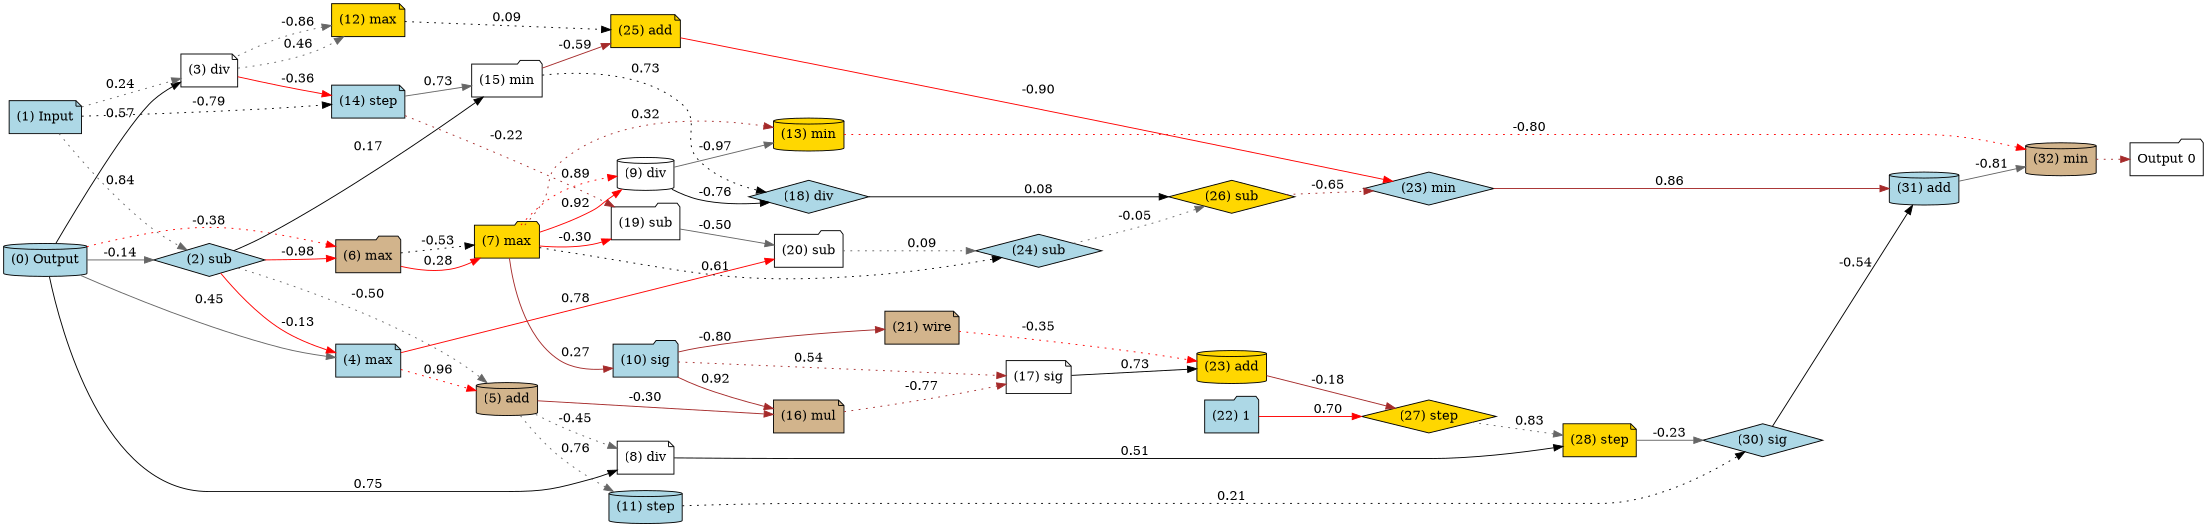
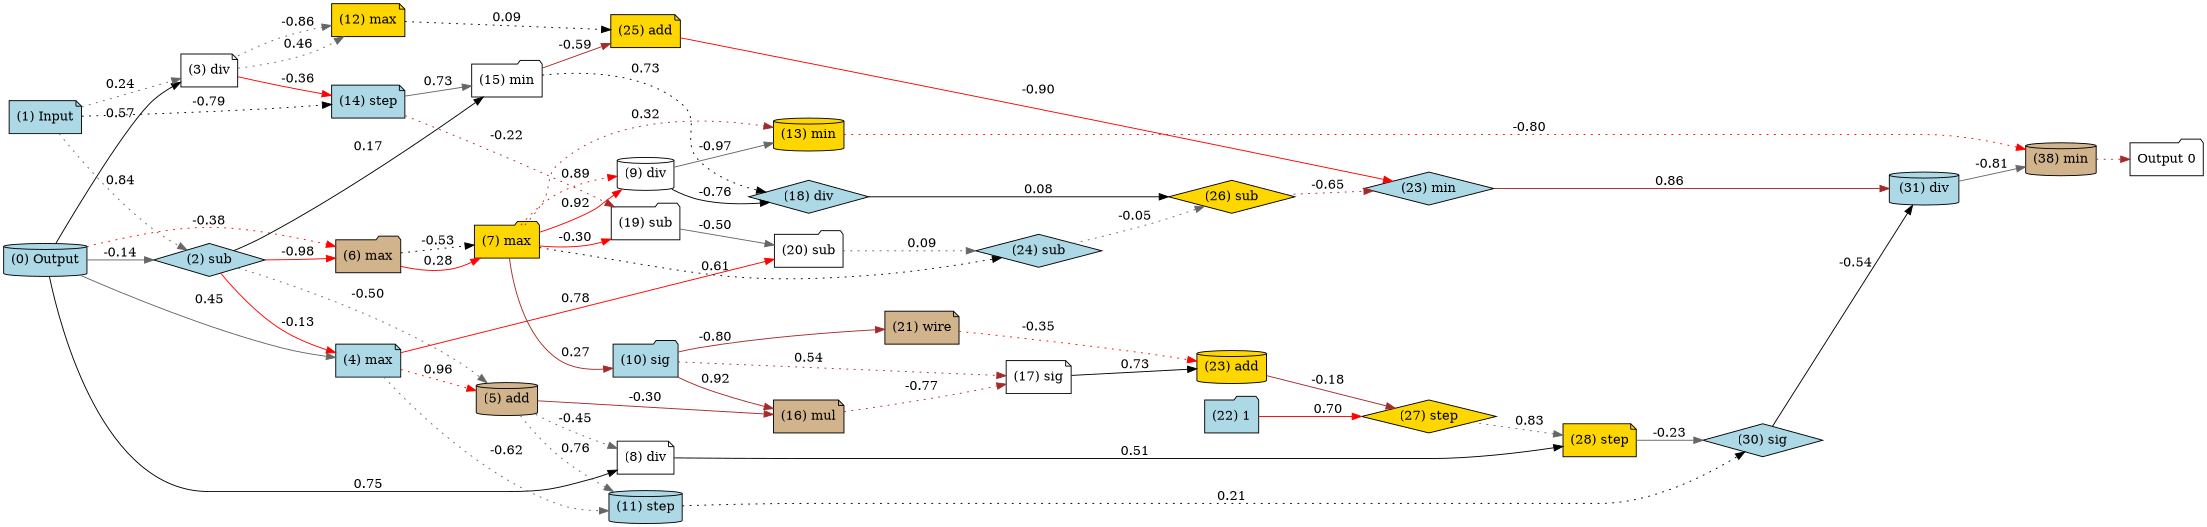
node "(32) min": label "(32) min" -> "(38) min"
node "(31) add": label "(31) add" -> "(31) div"
edge "(4) max" -> "(11) step": added, label "-0.62"
